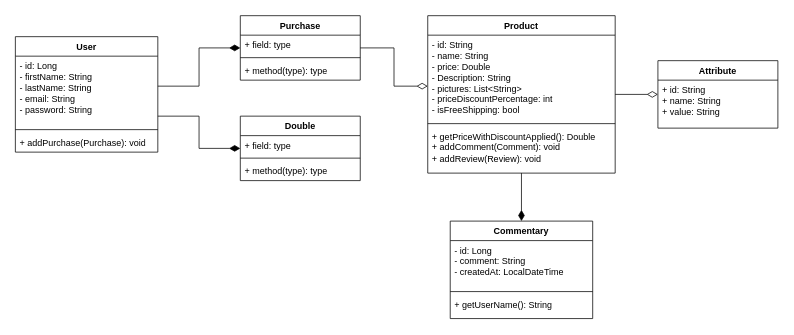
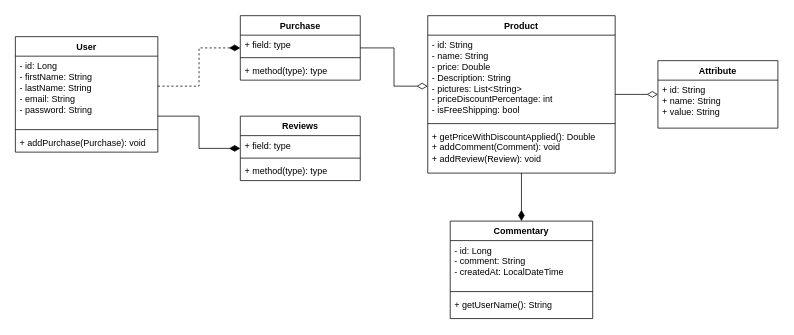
edge "User" -> "Purchase": style solid -> dashed
node "Double": label "Double" -> "Reviews"
